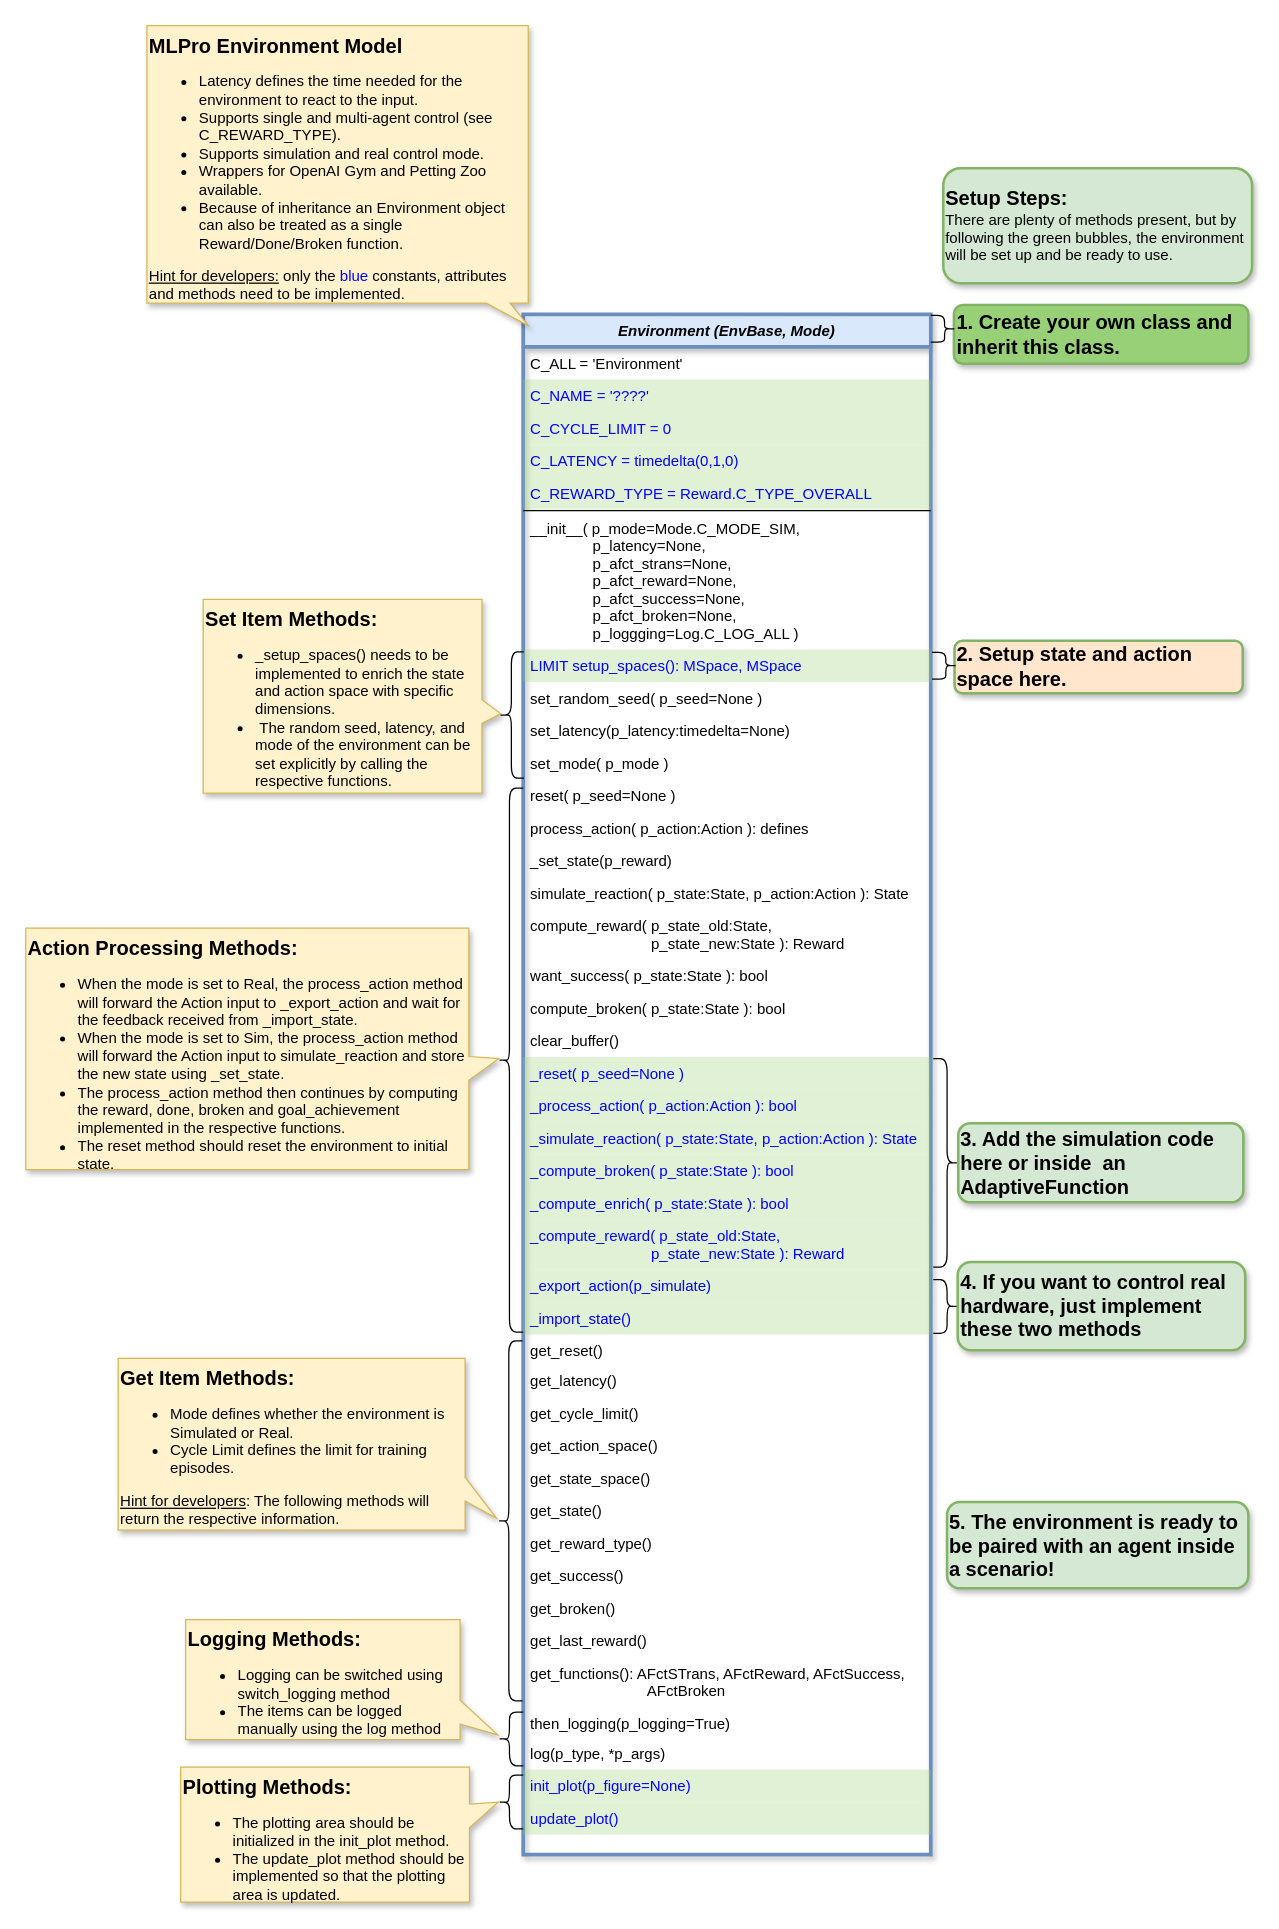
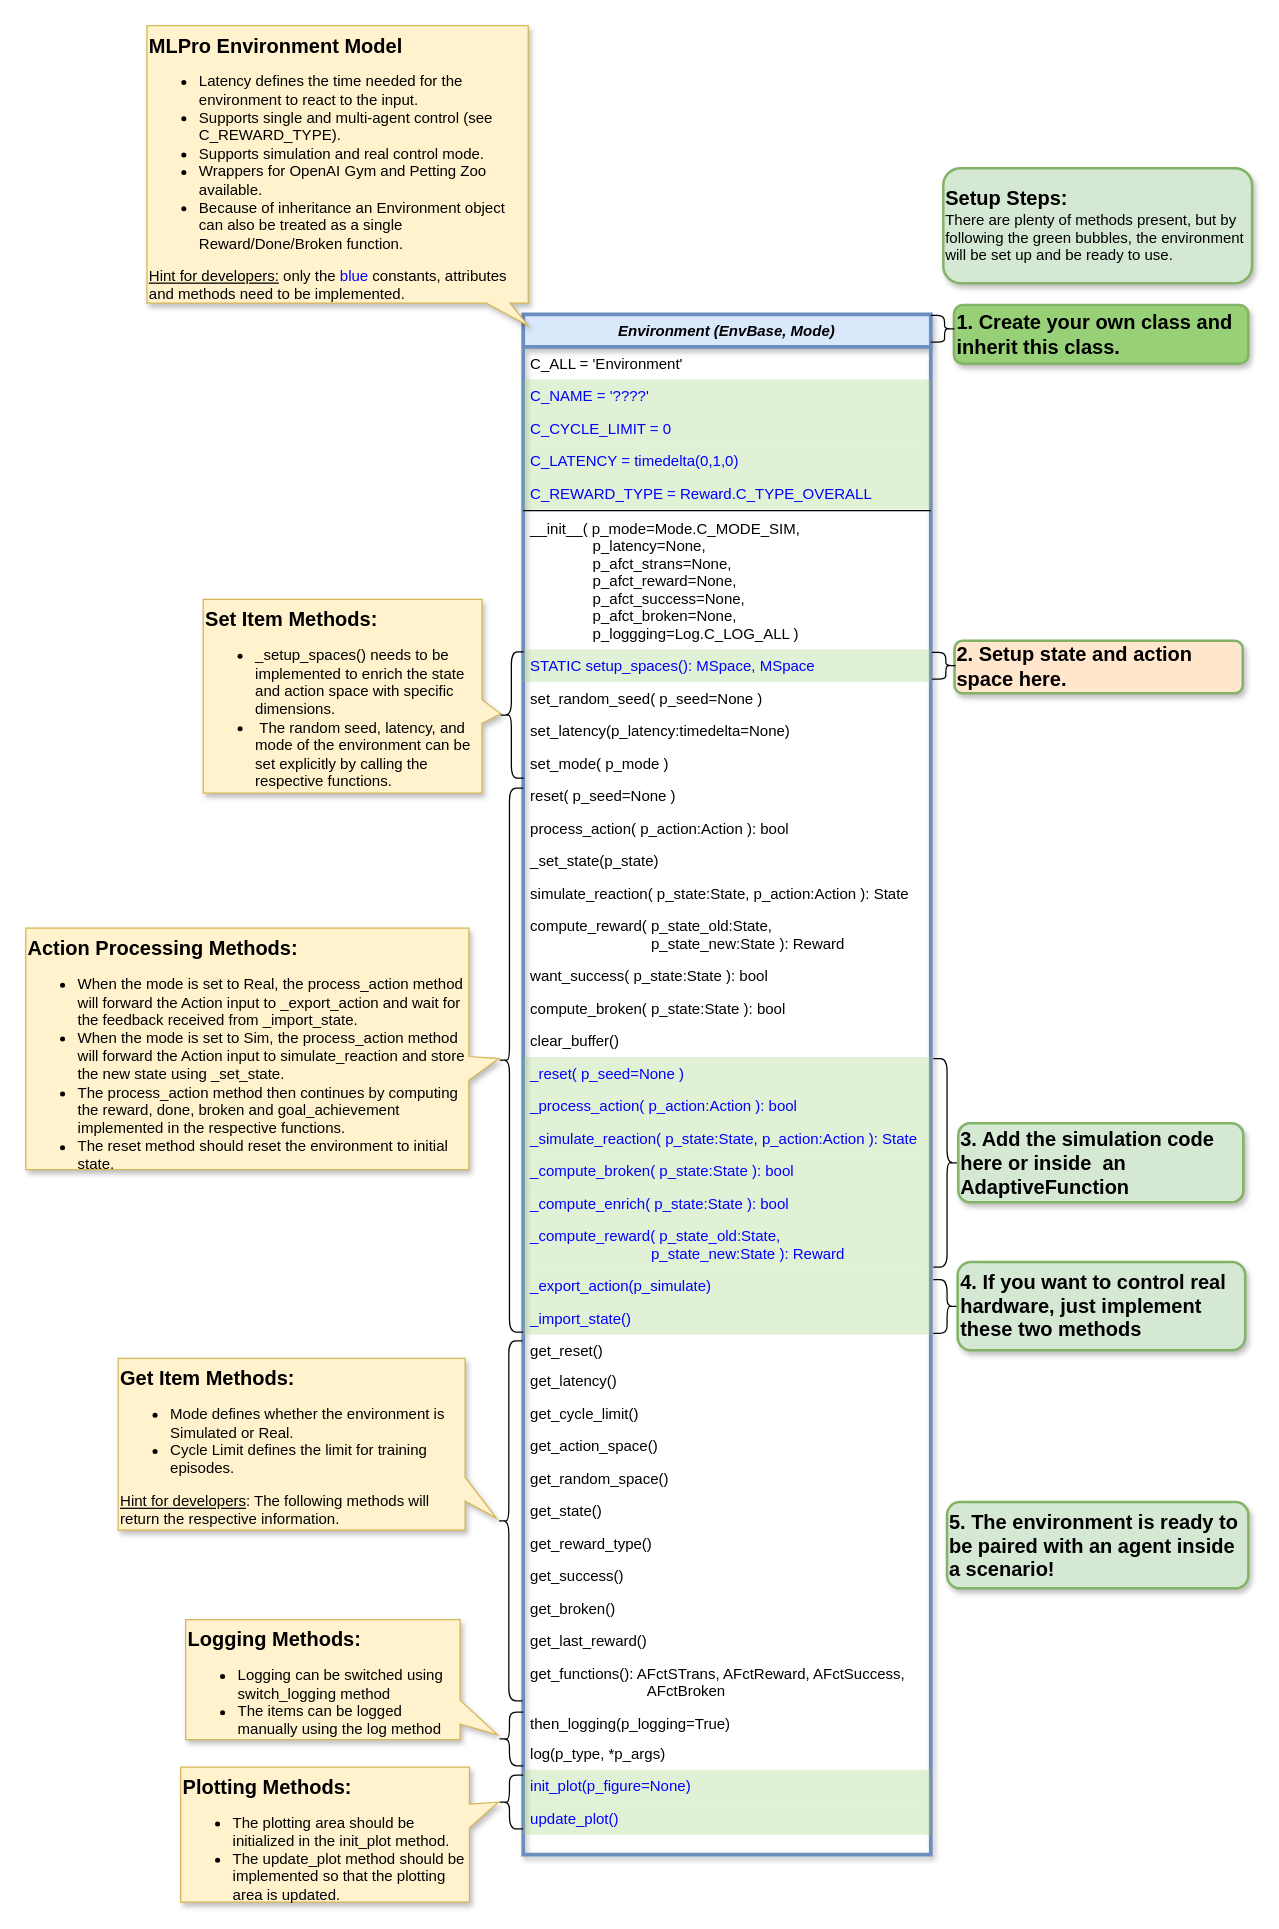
node "LIMIT setup_spaces(): MSpace, MSpace": label "LIMIT setup_spaces(): MSpace, MSpace" -> "STATIC setup_spaces(): MSpace, MSpace"
node "process_action( p_action:Action ): defines": label "process_action( p_action:Action ): defines" -> "process_action( p_action:Action ): bool"
node "_set_state(p_reward)": label "_set_state(p_reward)" -> "_set_state(p_state)"
node "get_state_space()": label "get_state_space()" -> "get_random_space()"
